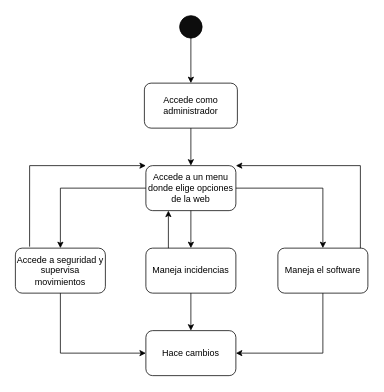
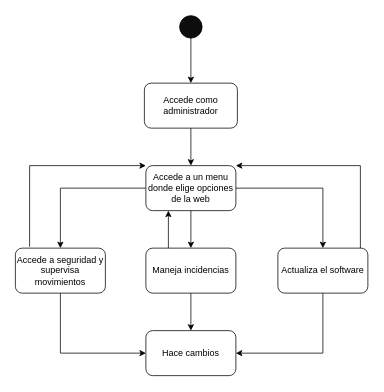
node "Maneja el software": label "Maneja el software" -> "Actualiza el software"
